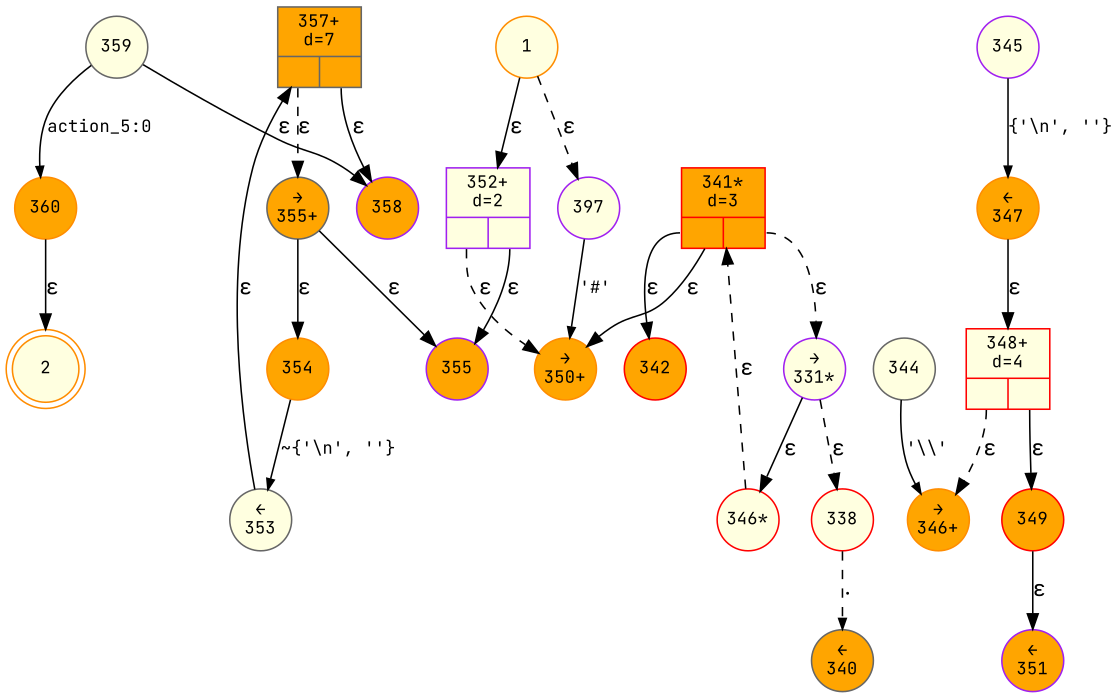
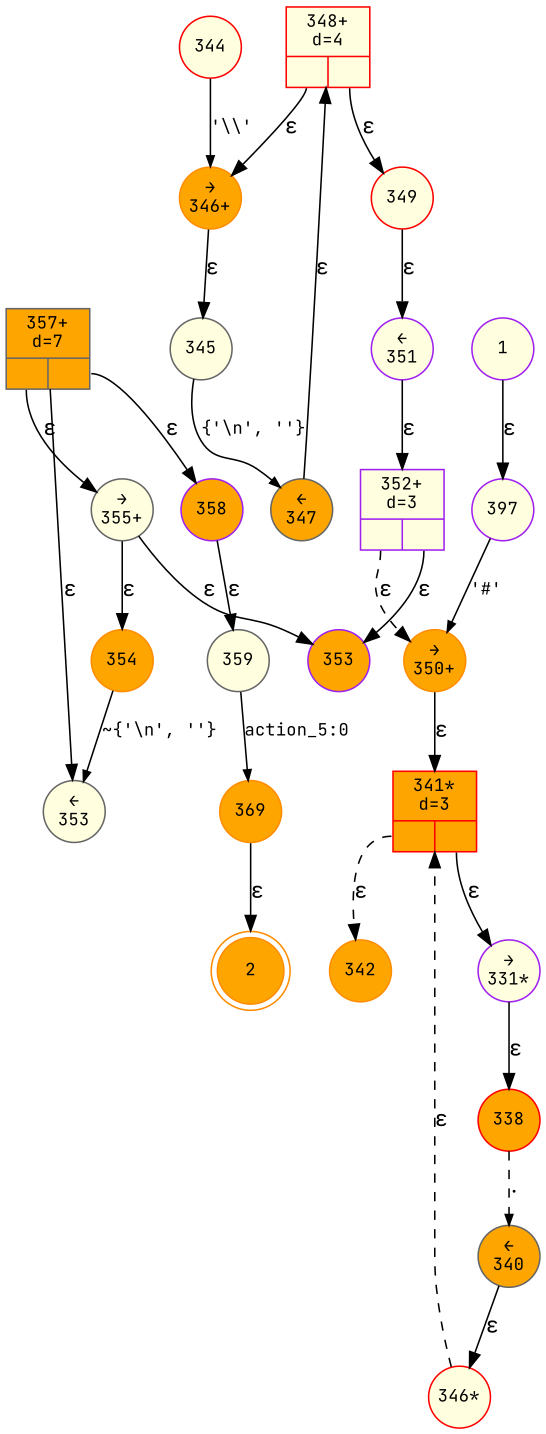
node "1": color darkorange -> purple
node "345": color purple -> gray40
edge "1" -> "352+": now "← 351" -> "352+"
edge "1" -> "397": style dashed -> solid
edge "359" -> "358": reversed
edge "357+" -> "→ 355+": style dashed -> solid
node "352+": text "d=2" -> "d=3"
node "360": label "360" -> "369"
node "→ 355+": fillcolor orange -> lightyellow
node "← 347": color darkorange -> gray40
edge "→ 346+" -> "345": added, label "ε"
edge "341*" -> "→ 331*": style dashed -> solid
edge "341*" -> "342": style solid -> dashed
edge "← 353" -> "357+": reversed
edge "341*" -> "→ 350+": reversed
node "2": fillcolor lightyellow -> orange
node "355": label "355" -> "353"
node "342": color red -> darkorange
node "344": color gray40 -> red
edge "→ 331*" -> "346*": now "← 340" -> "346*"
edge "→ 331*" -> "338": style dashed -> solid
edge "348+" -> "→ 346+": style dashed -> solid
node "338": fillcolor lightyellow -> orange
node "349": fillcolor orange -> lightyellow
node "← 351": fillcolor orange -> lightyellow
